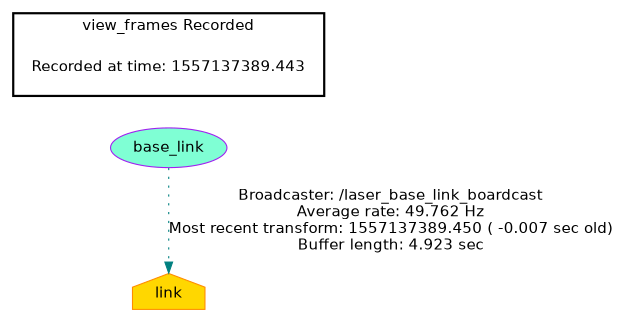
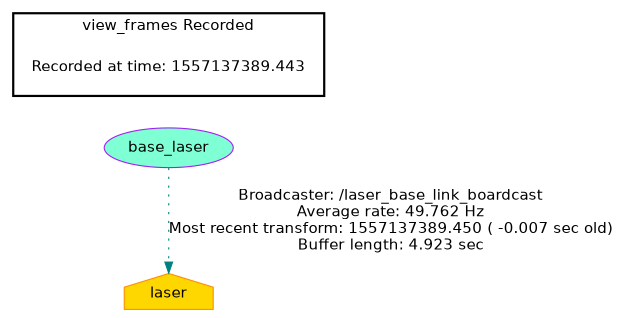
node "base_link": label "base_link" -> "base_laser"
node "link": label "link" -> "laser"
